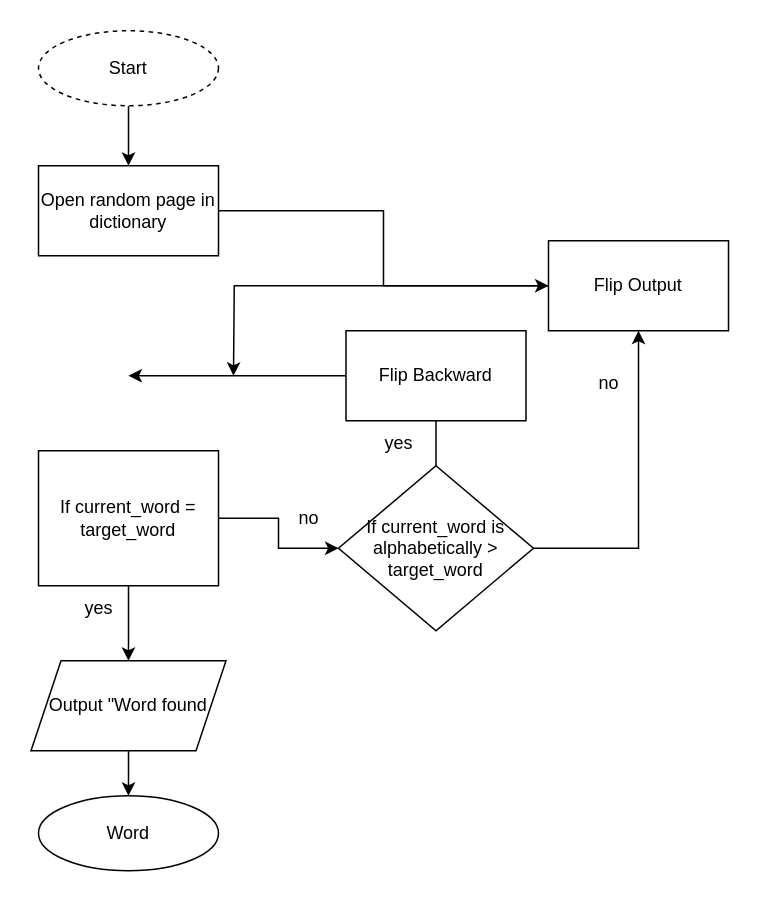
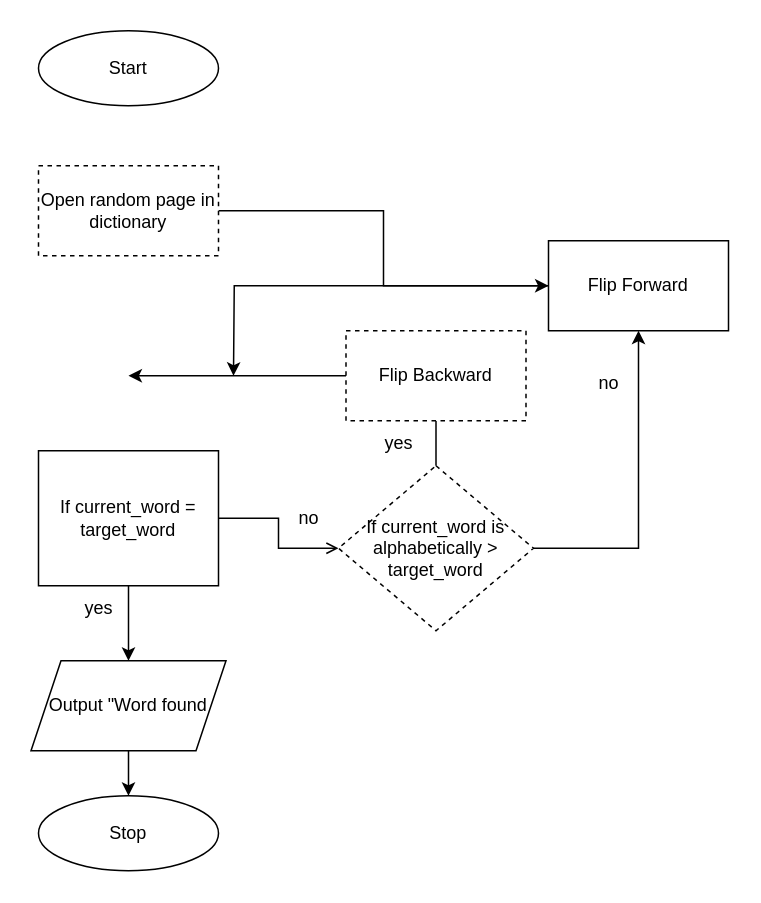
node "Start": style dashed -> solid
edge "Start" -> "Open random page in dictionary": removed
node "Open random page in dictionary": style solid -> dashed
node "Flip Output": label "Flip Output" -> "Flip Forward"
node "Flip Backward": style solid -> dashed
edge "If current_word = target_word" -> "If current_word is alphabetically > target_word": arrowhead classic -> open
node "If current_word is alphabetically > target_word": style solid -> dashed
node "Word": label "Word" -> "Stop"
